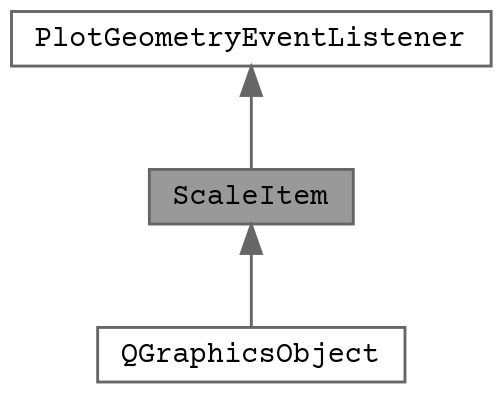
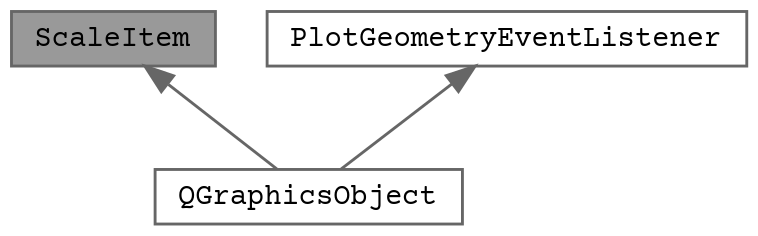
edge "ScaleItem" -> "PlotGeometryEventListener": now "QGraphicsObject" -> "PlotGeometryEventListener"
